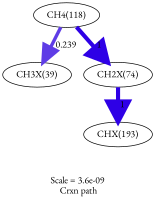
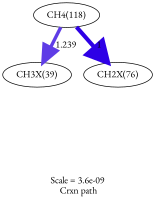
edge "CH4(118)" -> "CH3X(39)": label " 0.239" -> " 1.239"
node "CH2X(74)": label "CH2X(74)" -> "CH2X(76)"
node "CHX(193)": removed
